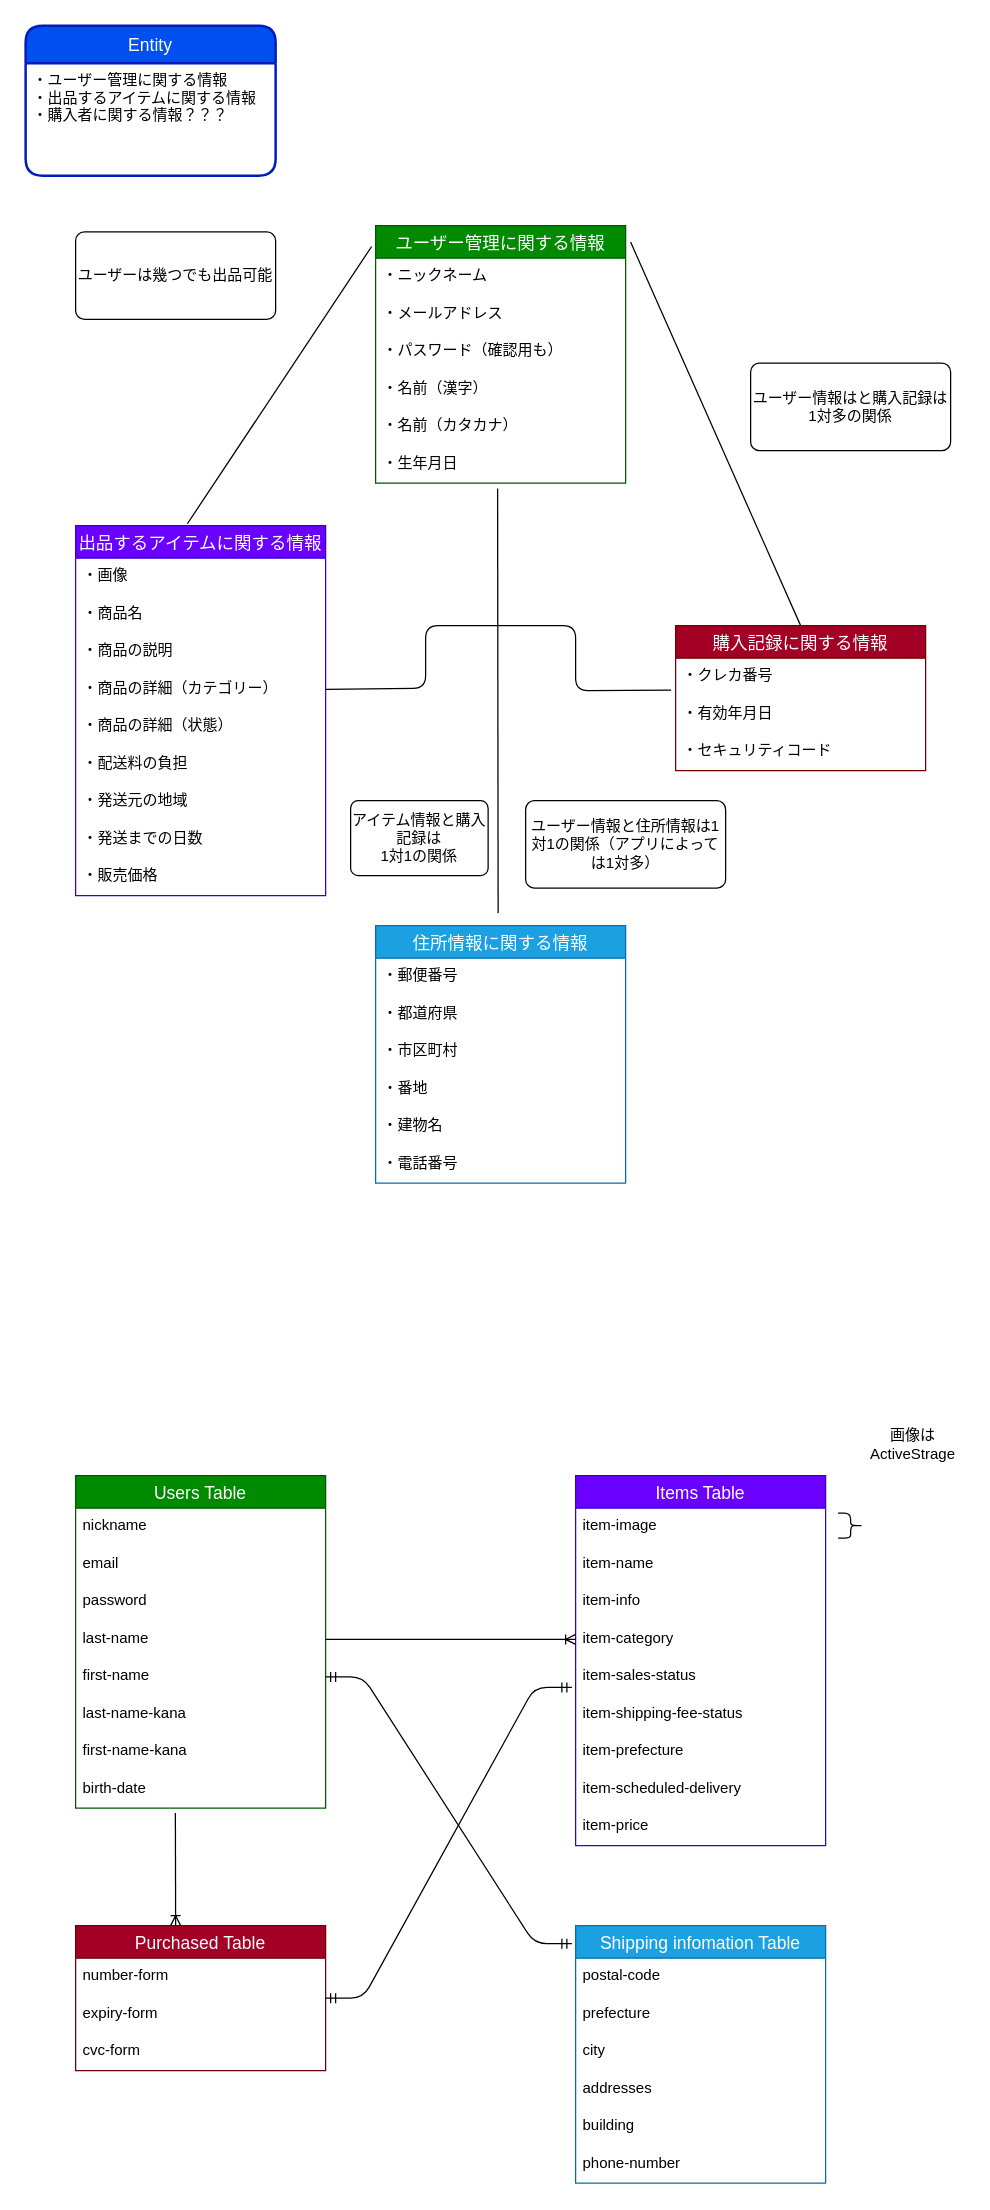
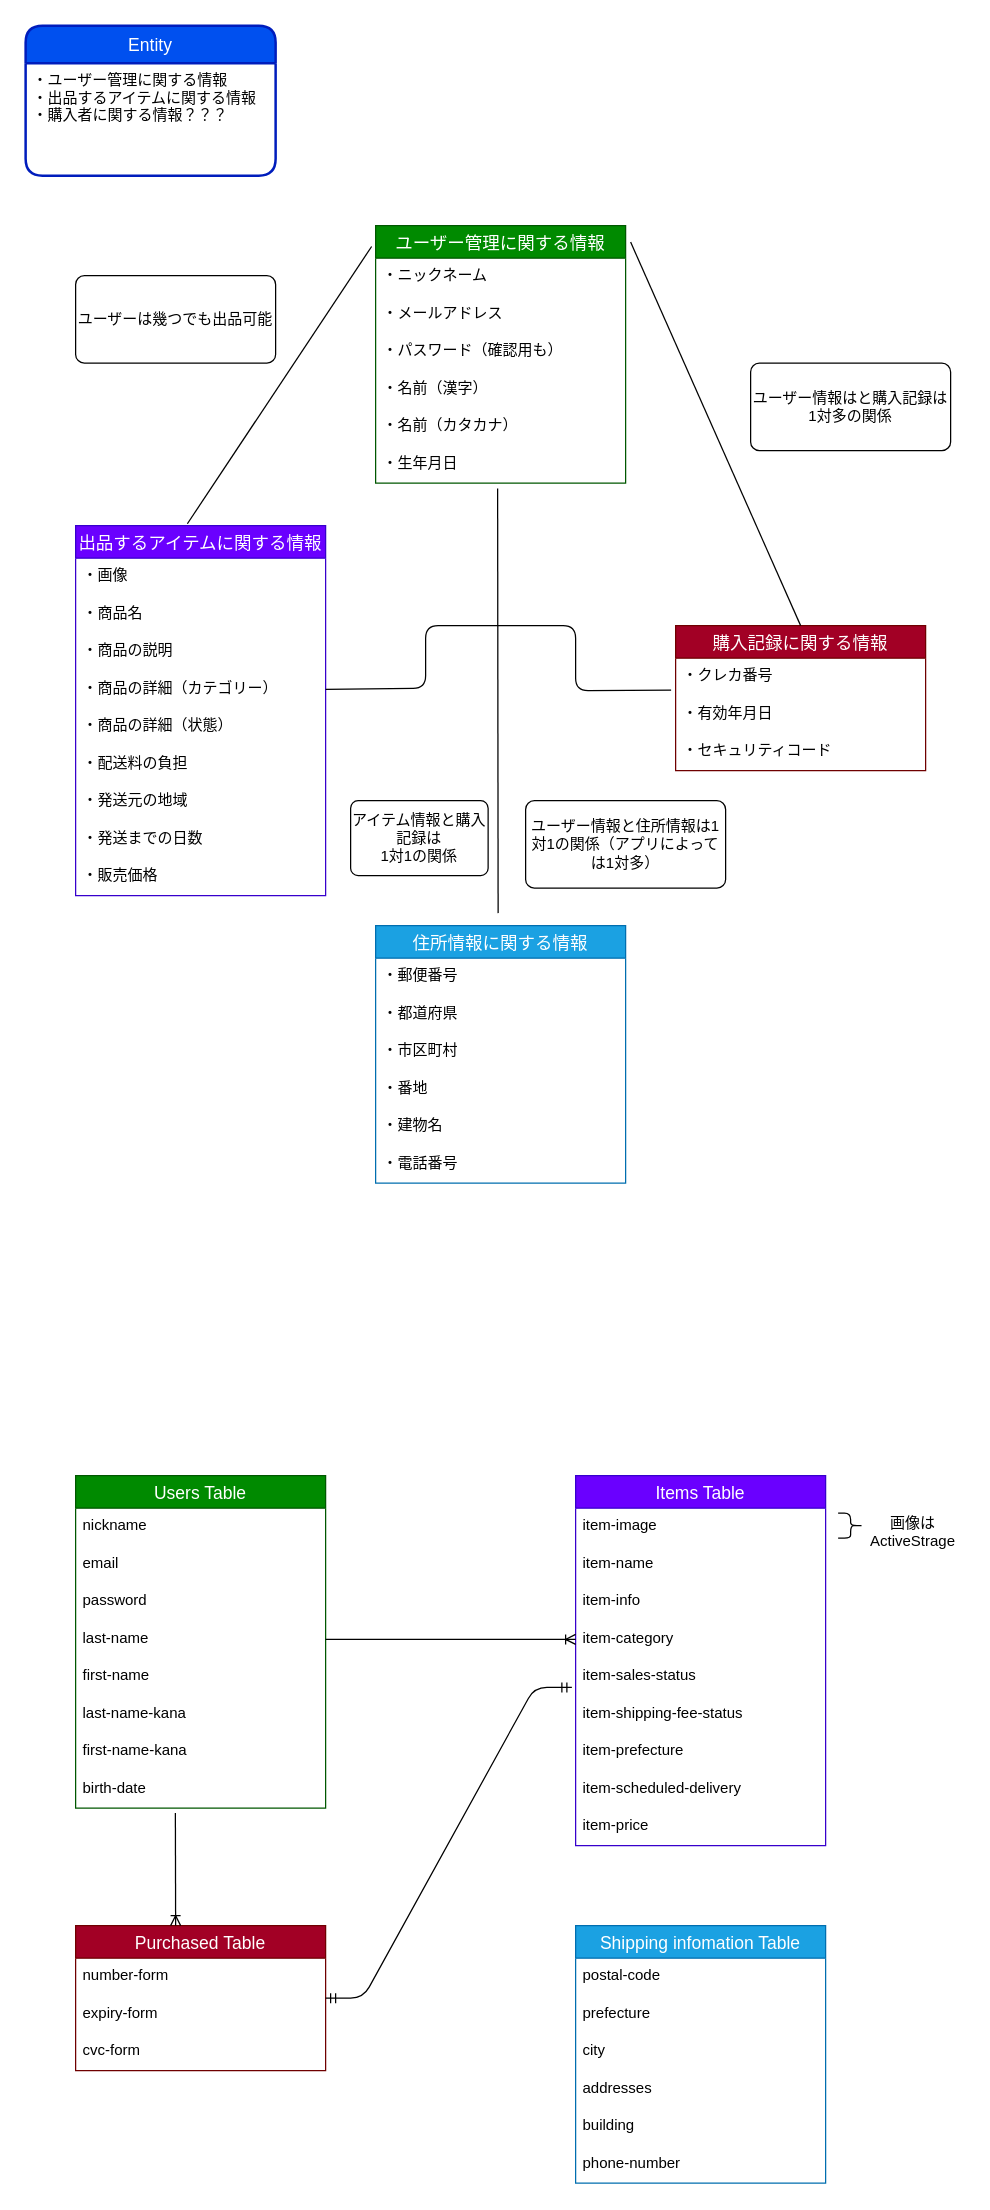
node "ユーザーは幾つでも出品可能": moved (176, 276) -> (176, 319)
node "画像はActiveStrage": moved (913, 1444) -> (913, 1532)
edge "first-name" -- "Shipping infomation Table": removed
